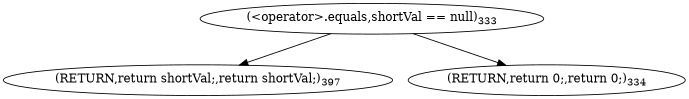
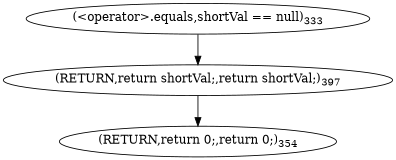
edge "(<operator>.equals,shortVal == null)" -> "(RETURN,return 0;,return 0;)": now "(RETURN,return shortVal;,return shortVal;)" -> "(RETURN,return 0;,return 0;)"
node "(RETURN,return 0;,return 0;)": text "334" -> "354"
